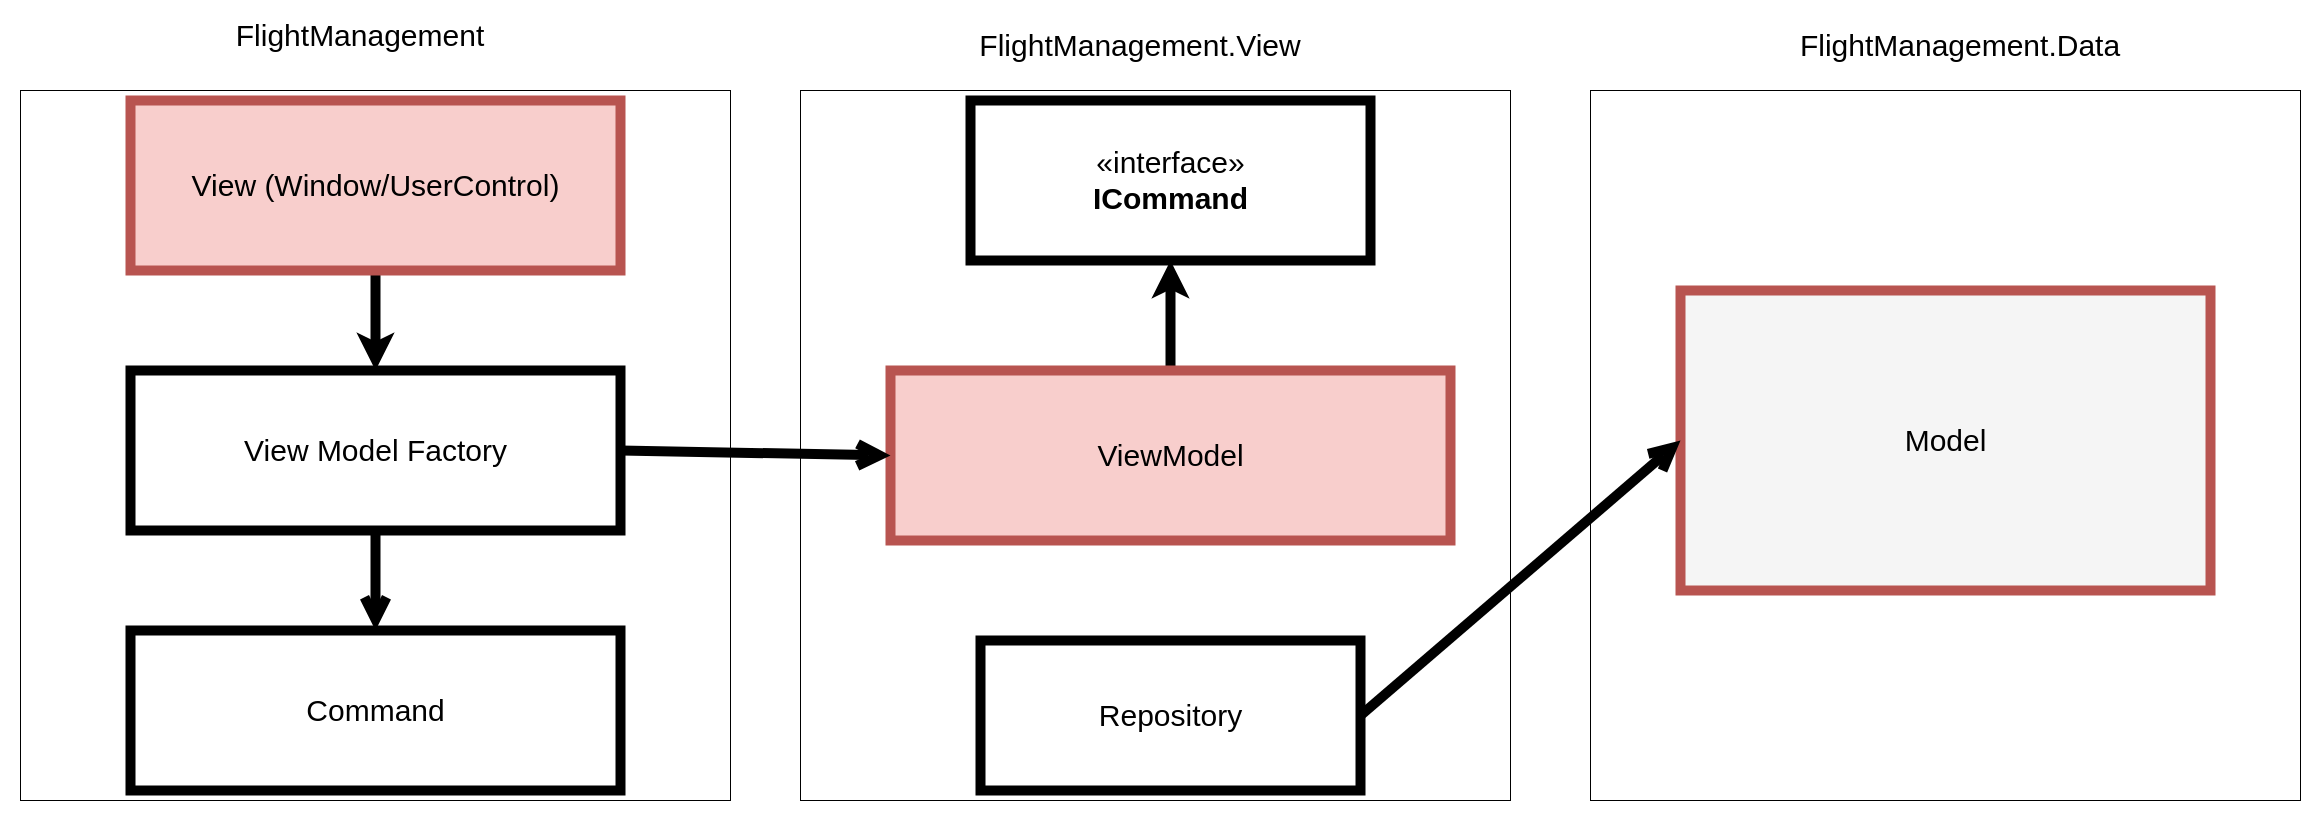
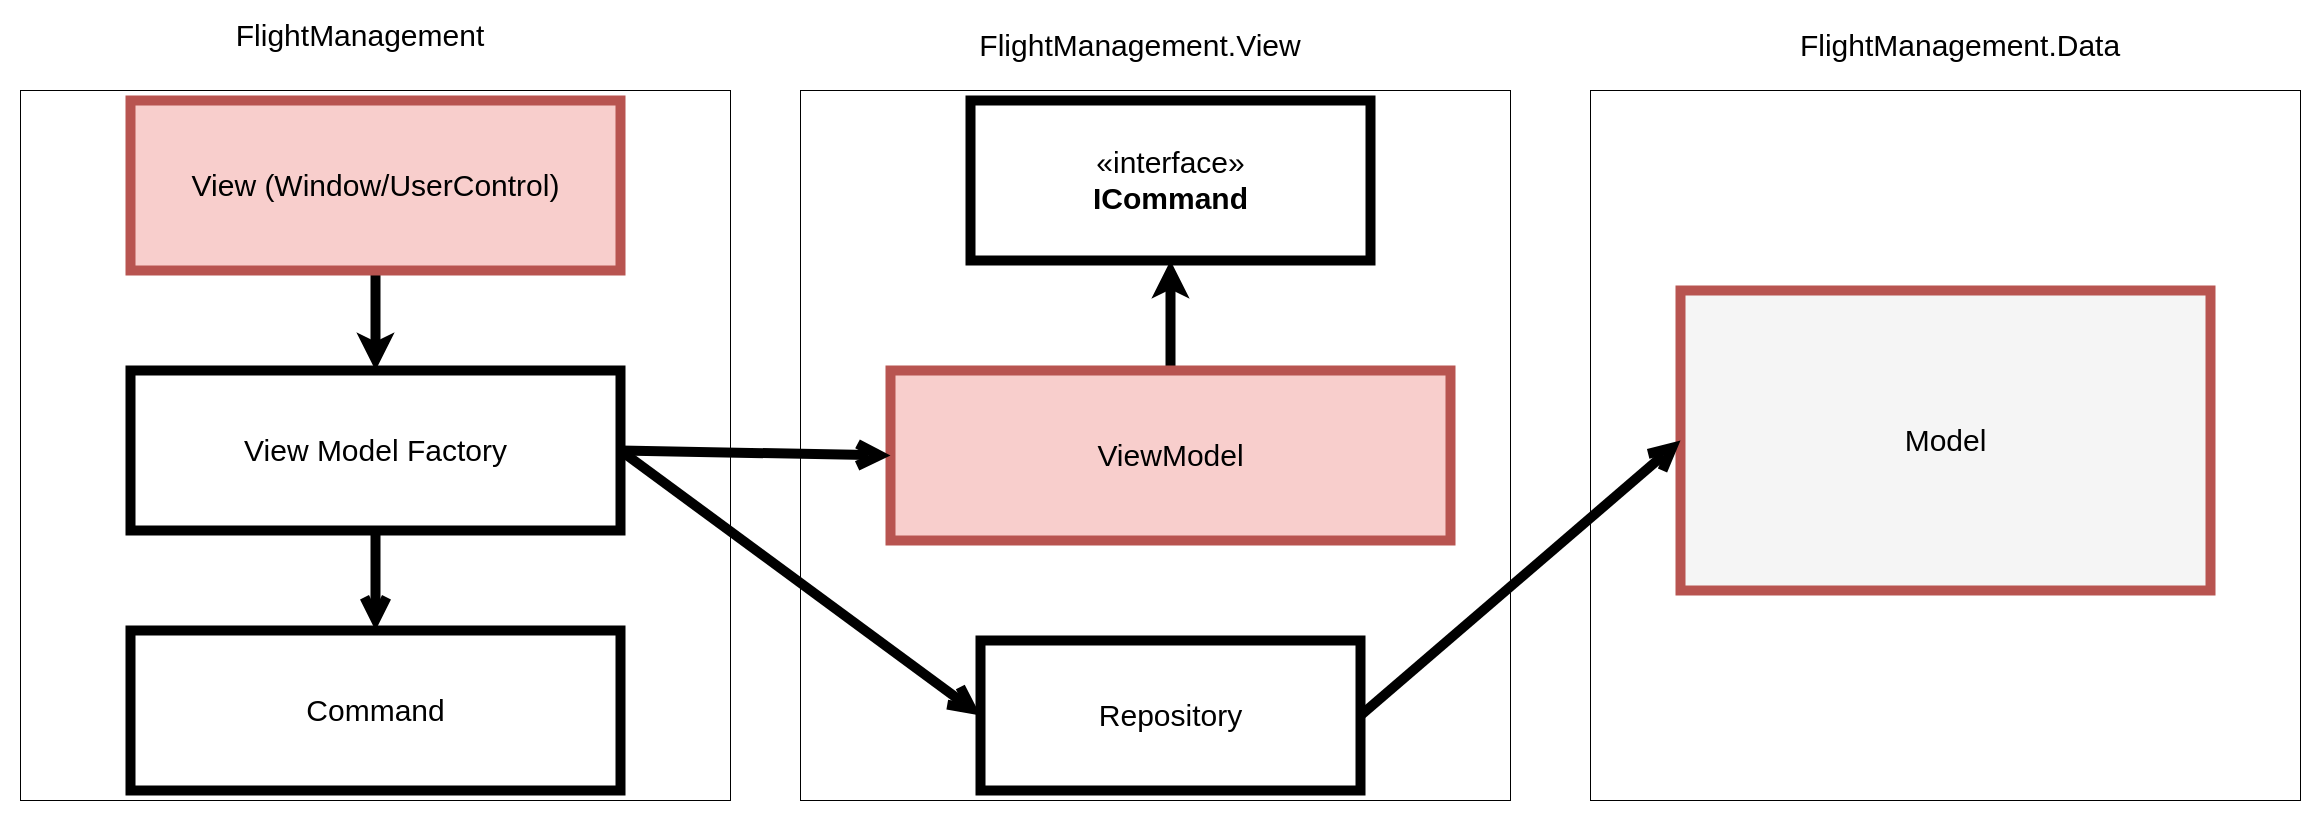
edge "View Model Factory" -> "Repository": added
